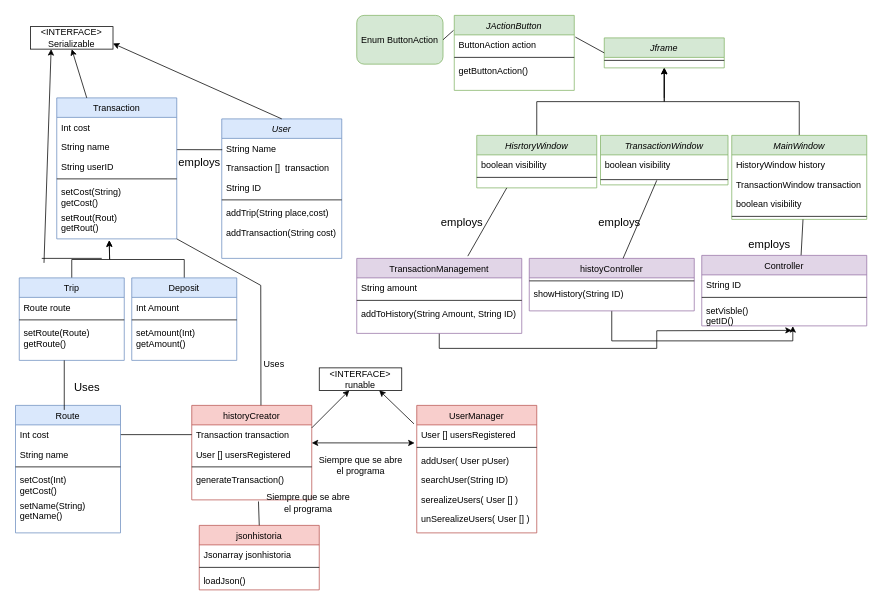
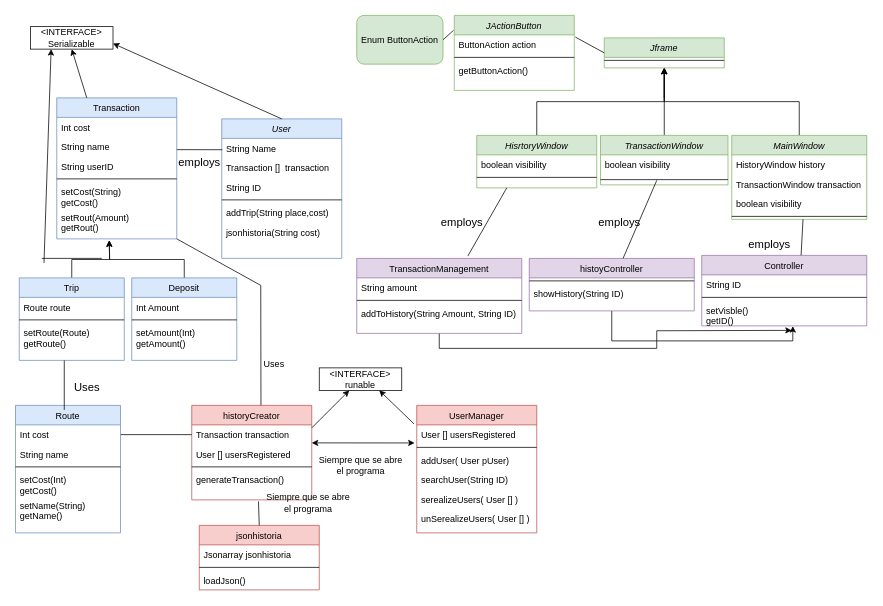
edge "TransactionWindow" -> "Jframe": added
node "setRout(Rout) getRout()": label "setRout(Rout) getRout()" -> "setRout(Amount) getRout()"
node "addTransaction(String cost)": label "addTransaction(String cost)" -> "jsonhistoria(String cost)"
